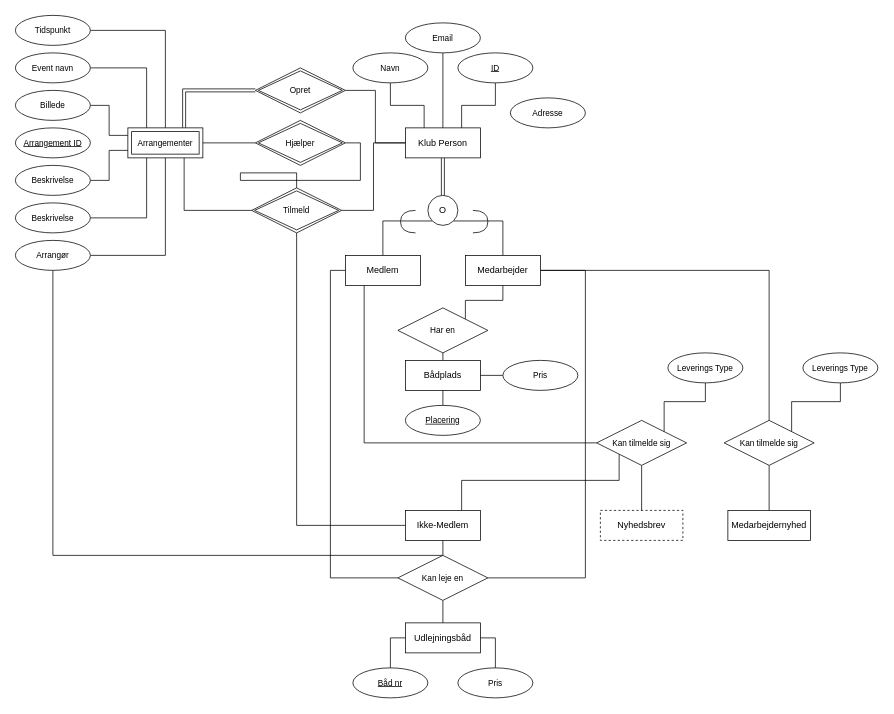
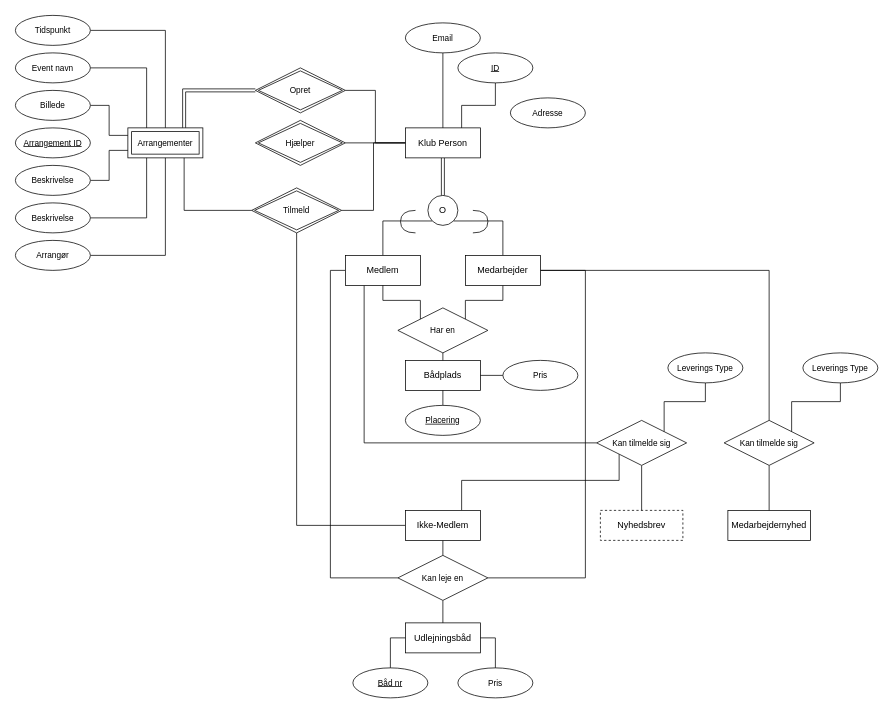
node "Navn": removed
edge "Navn" -- "Klub Person": removed
edge "Arrangementer" -- "Hjælper": removed
edge "Hjælper" -- "Tilmeld": now "Hjælper" -- "Klub Person"
edge "Medlem" -- "Har en": added
edge "Arrangør" -- "Ikke-Medlem": now "Kan leje en" -- "Ikke-Medlem"
